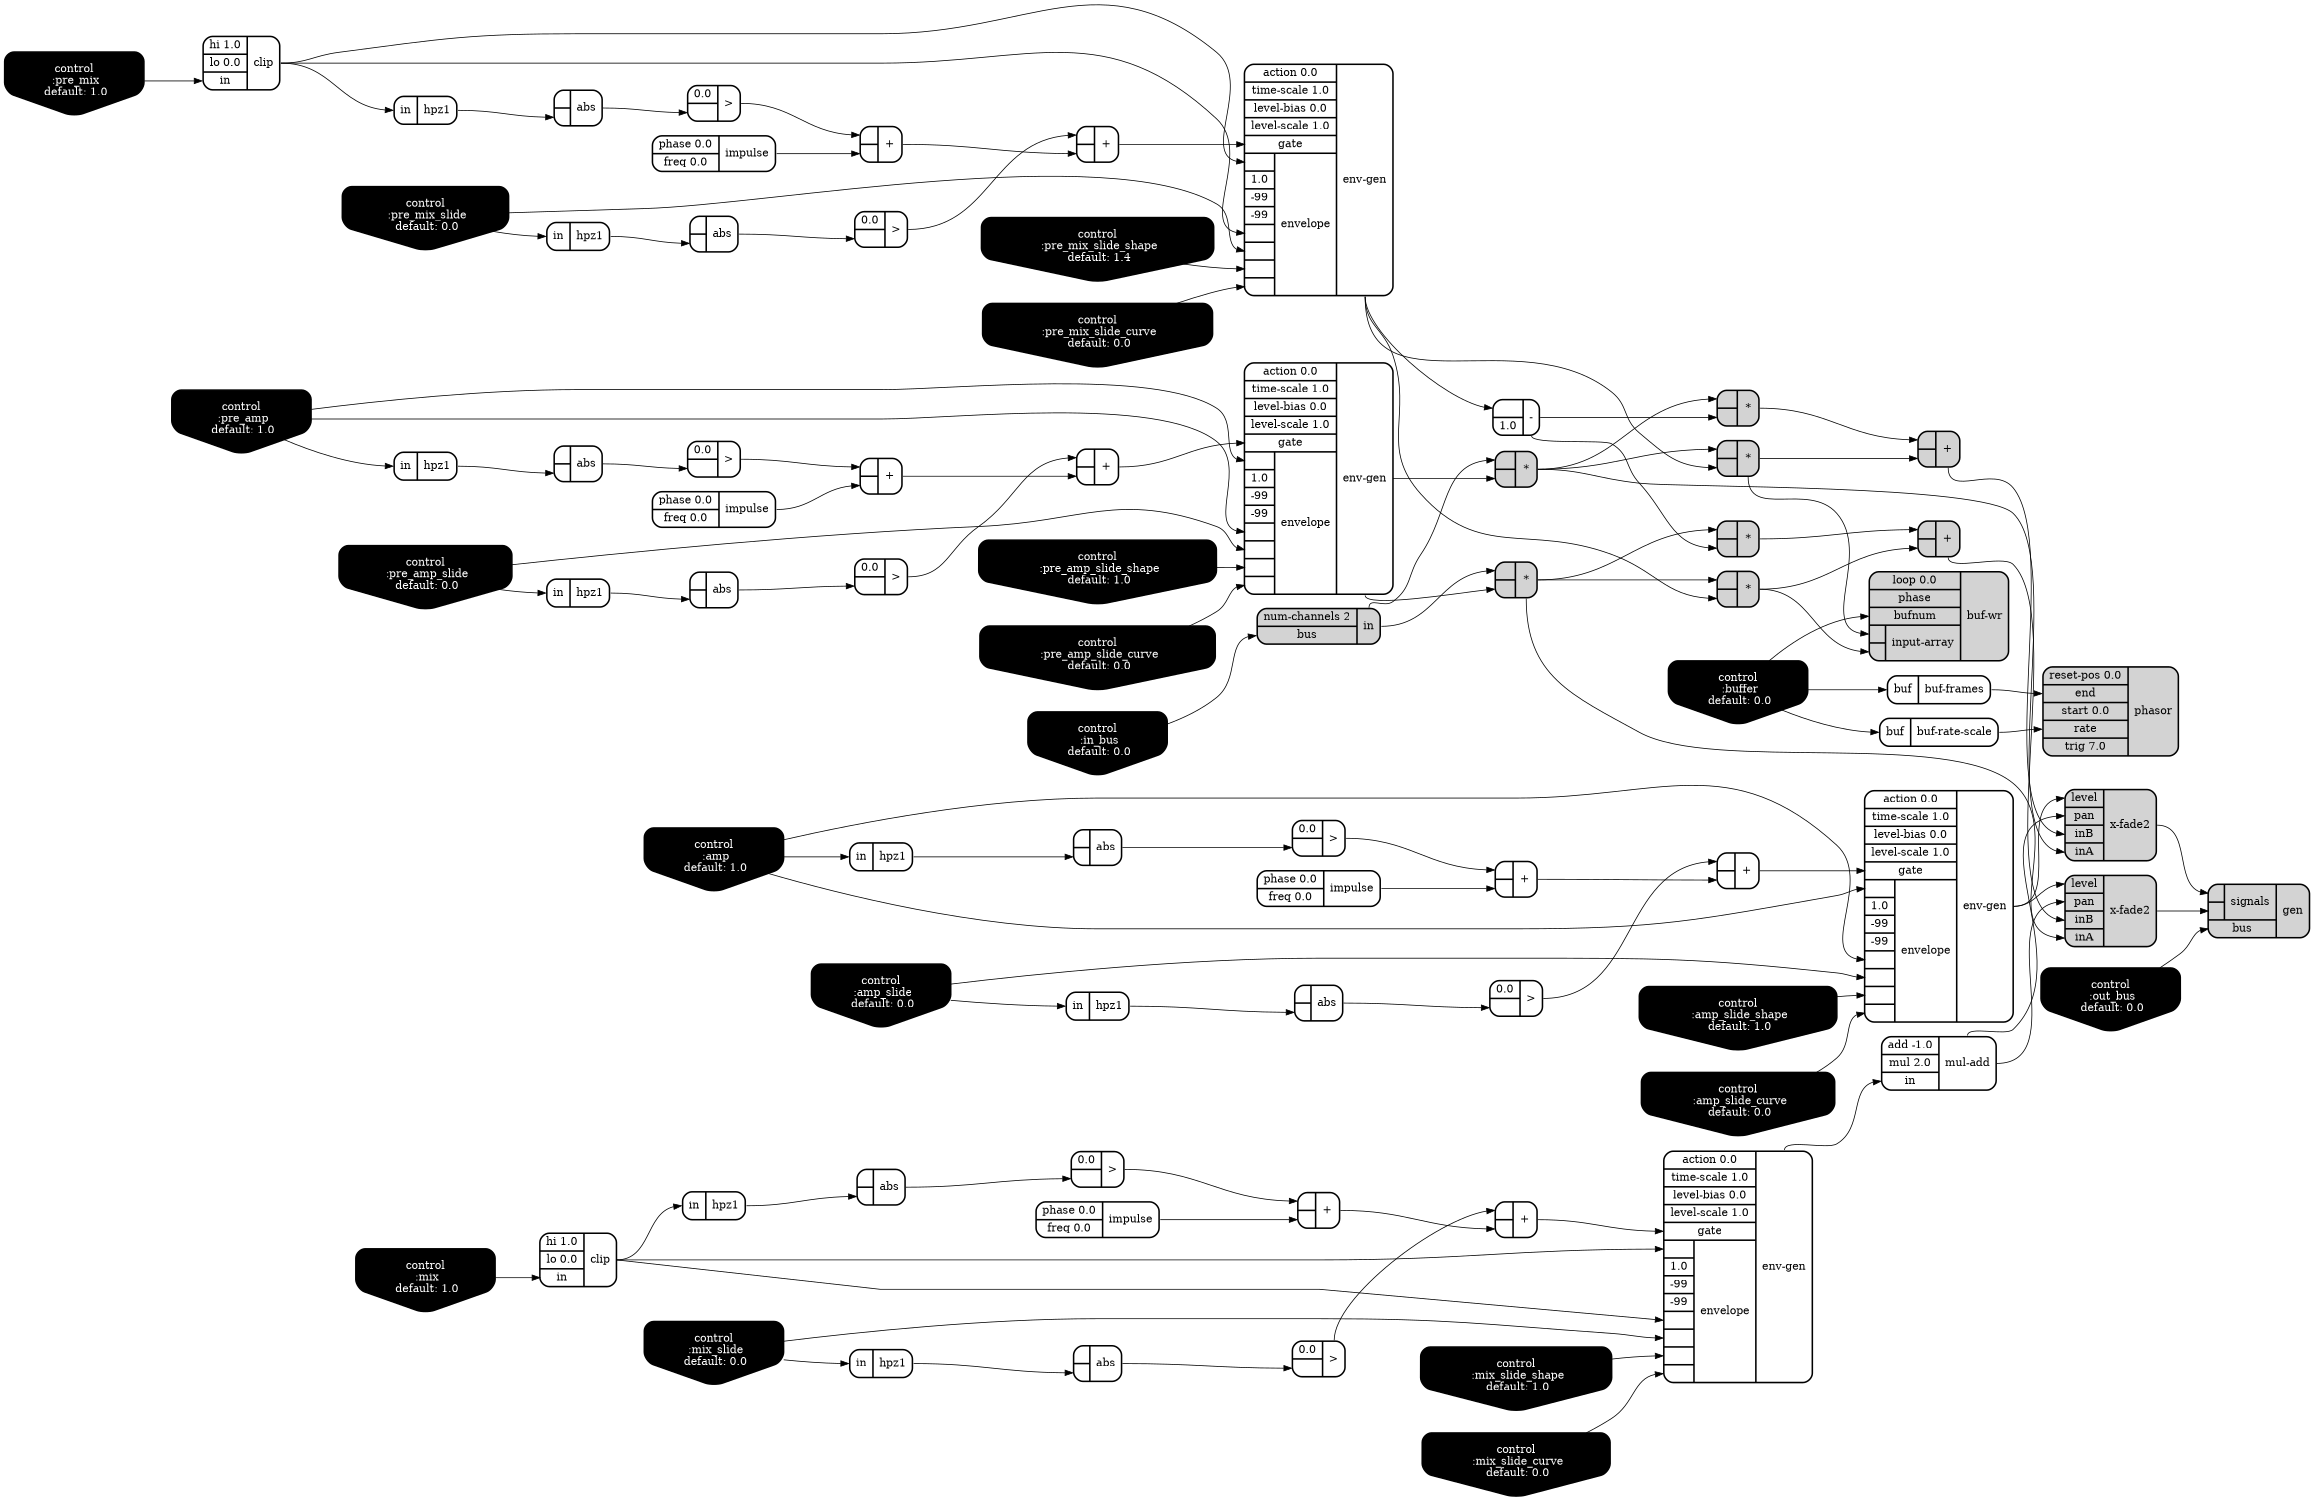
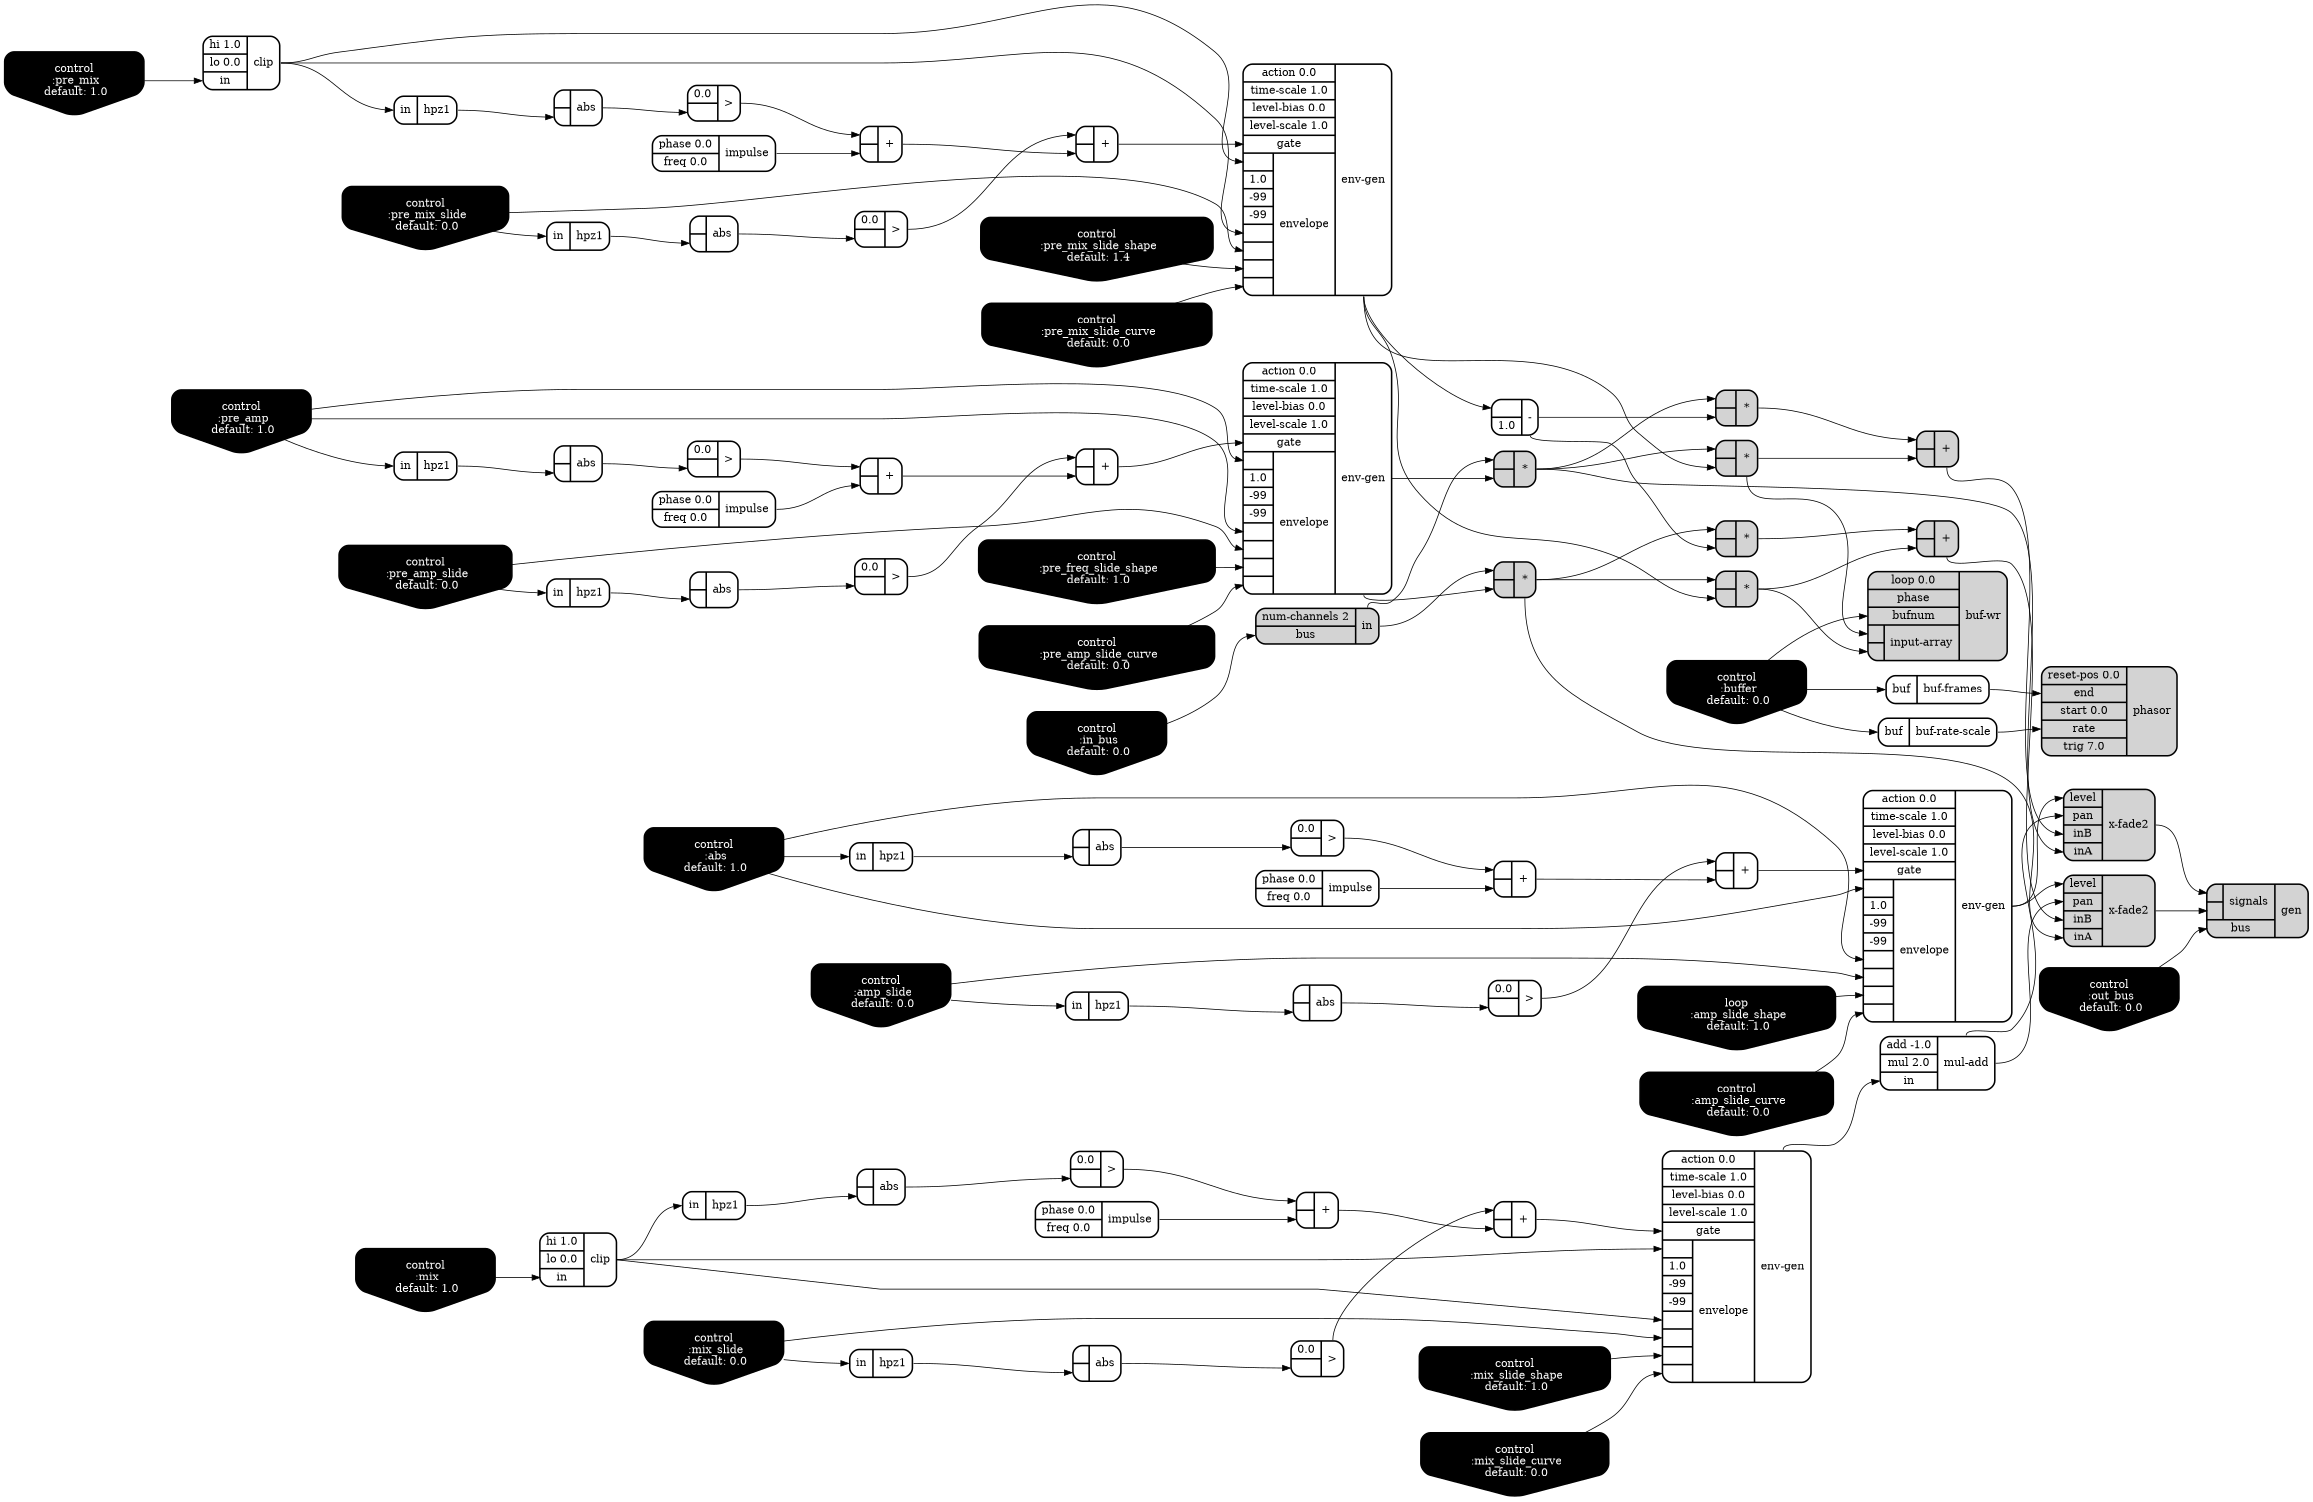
node "control :pre_amp_slide_shape default: 1.0": label "control :pre_amp_slide_shape default: 1.0" -> "control :pre_freq_slide_shape default: 1.0"
node "control :amp default: 1.0": label "control :amp default: 1.0" -> "control :abs default: 1.0"
node "control :amp_slide_shape default: 1.0": label "control :amp_slide_shape default: 1.0" -> "loop :amp_slide_shape default: 1.0"
